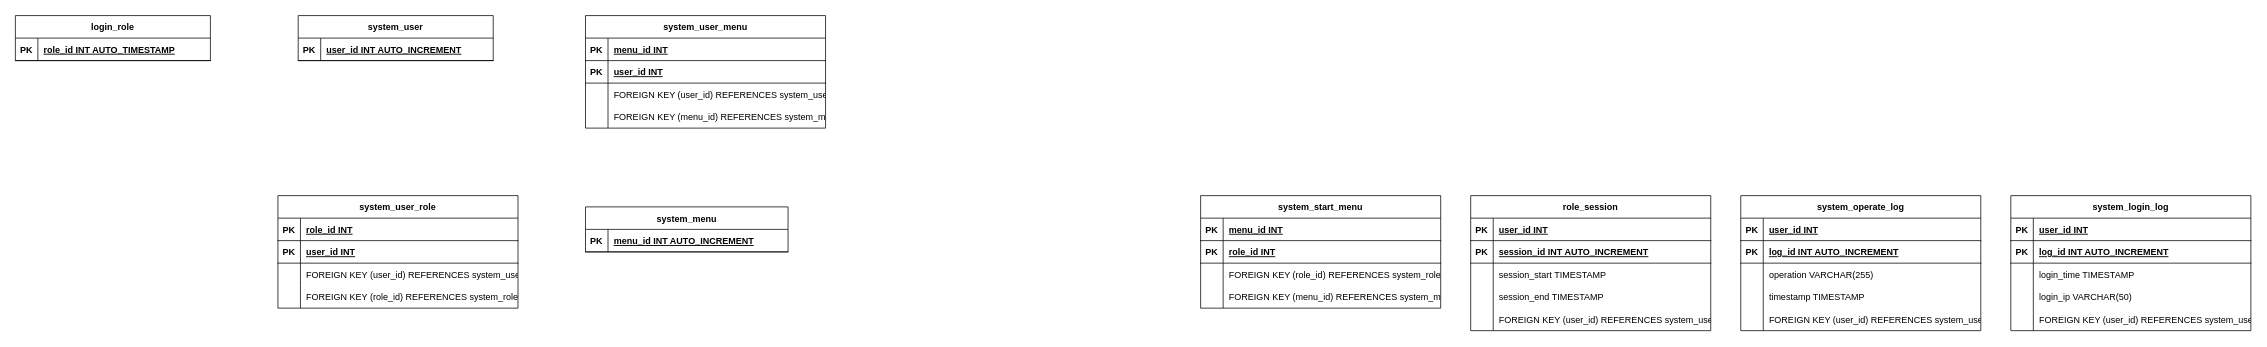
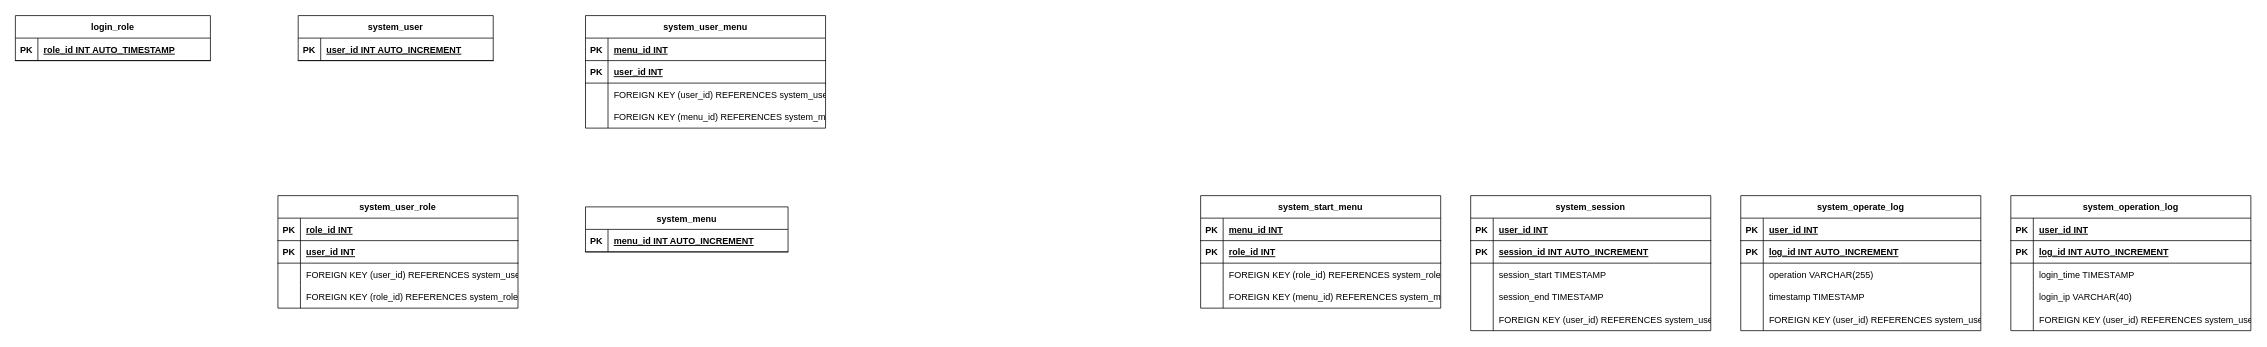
node "role_session": label "role_session" -> "system_session"
node "system_login_log": label "system_login_log" -> "system_operation_log"
node "login_ip VARCHAR(50)": label "login_ip VARCHAR(50)" -> "login_ip VARCHAR(40)"
